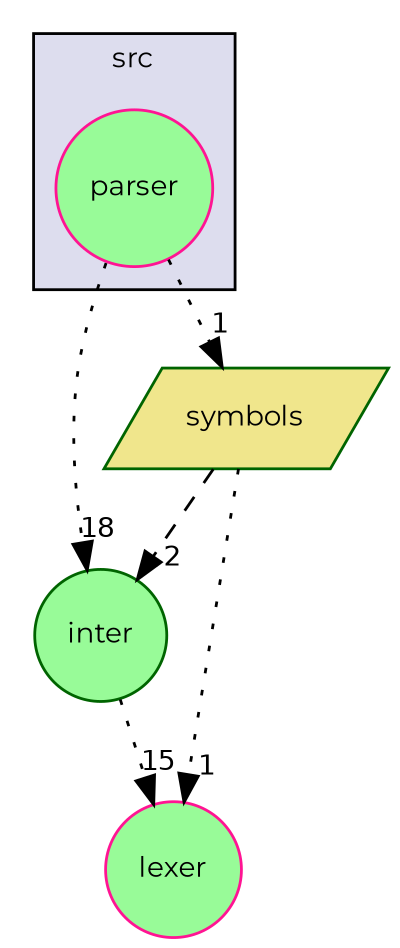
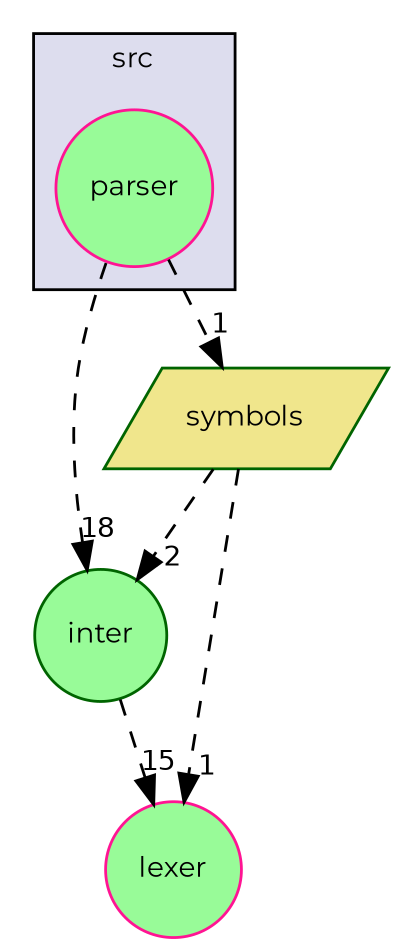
edge "parser" -> "symbols": style dotted -> dashed
edge "parser" -> "inter": style dotted -> dashed
edge "symbols" -> "lexer": style dotted -> dashed
edge "inter" -> "lexer": style dotted -> dashed
